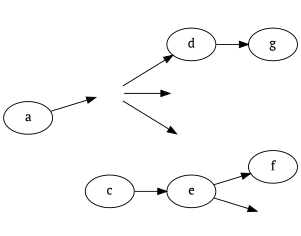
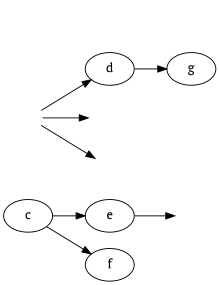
node "a": removed
edge "e" -> "f": now "c" -> "f"
